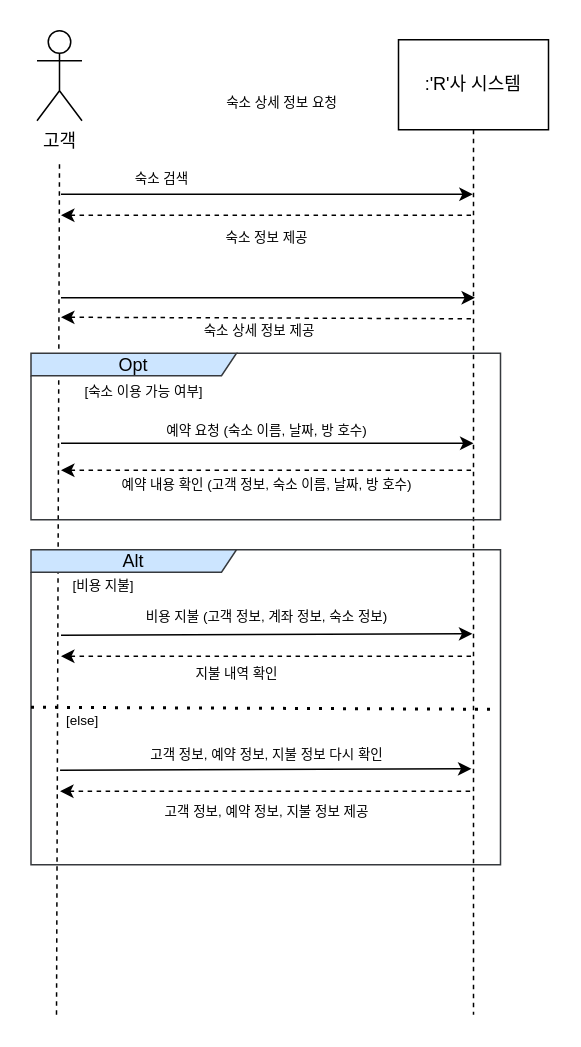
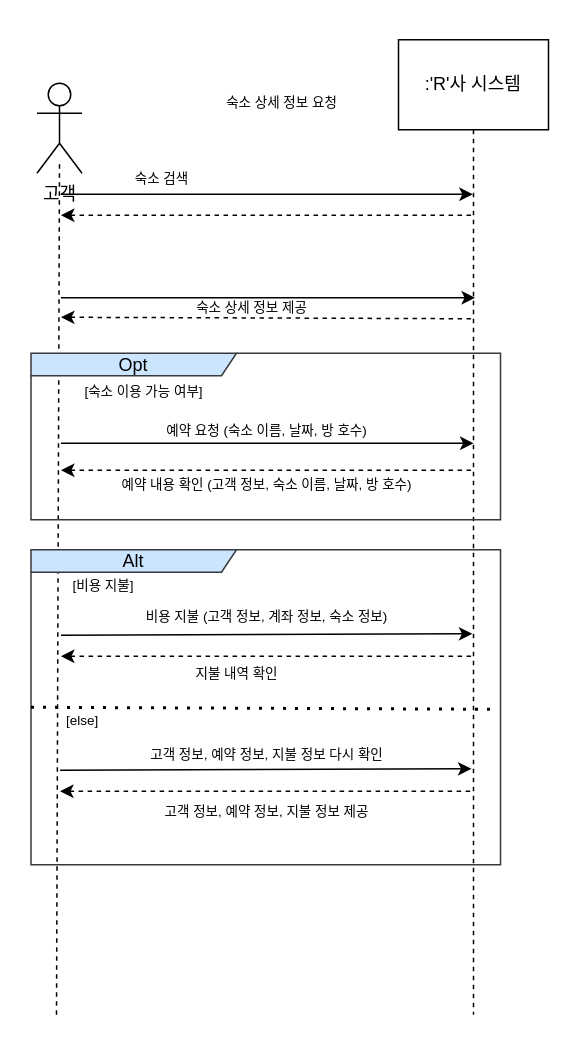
node "고객": moved (59, 76) -> (59, 128)
node "숙소 정보 제공": removed
node "숙소 상세 정보 제공": moved (259, 331) -> (251, 308)
